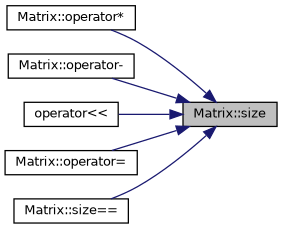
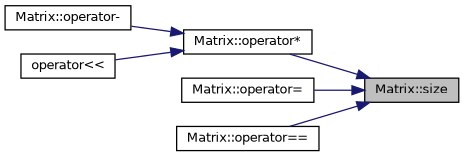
edge "Matrix::operator-" -> "Matrix::size": now "Matrix::operator-" -> "Matrix::operator*"
edge "operator<<" -> "Matrix::size": now "operator<<" -> "Matrix::operator*"
node "Matrix::size==": label "Matrix::size==" -> "Matrix::operator=="
